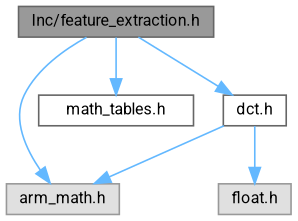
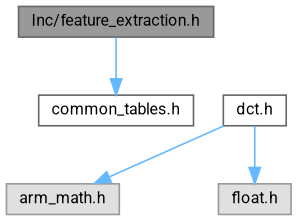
edge "Inc/feature_extraction.h" -> "dct.h": removed
edge "Inc/feature_extraction.h" -> "arm_math.h": removed
node "math_tables.h": label "math_tables.h" -> "common_tables.h"
